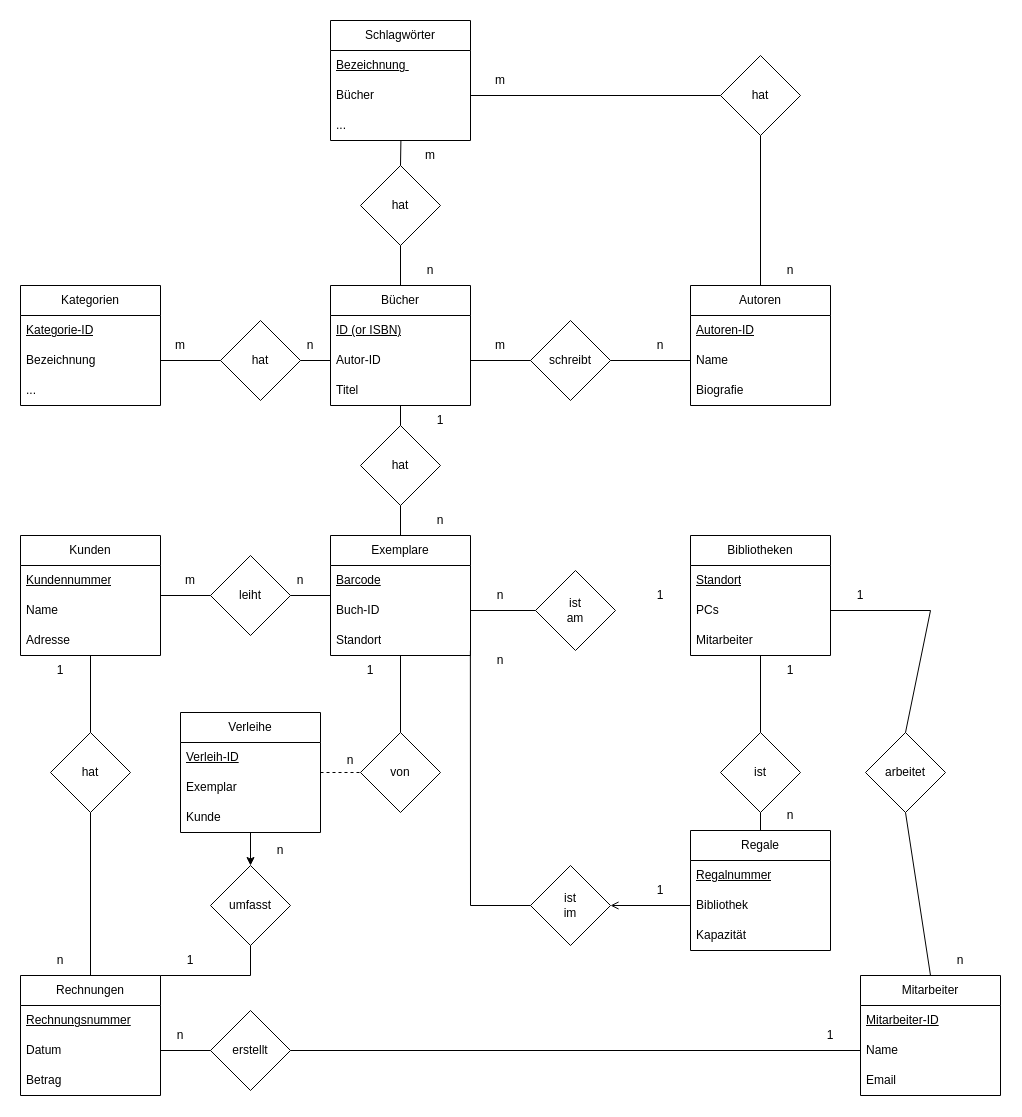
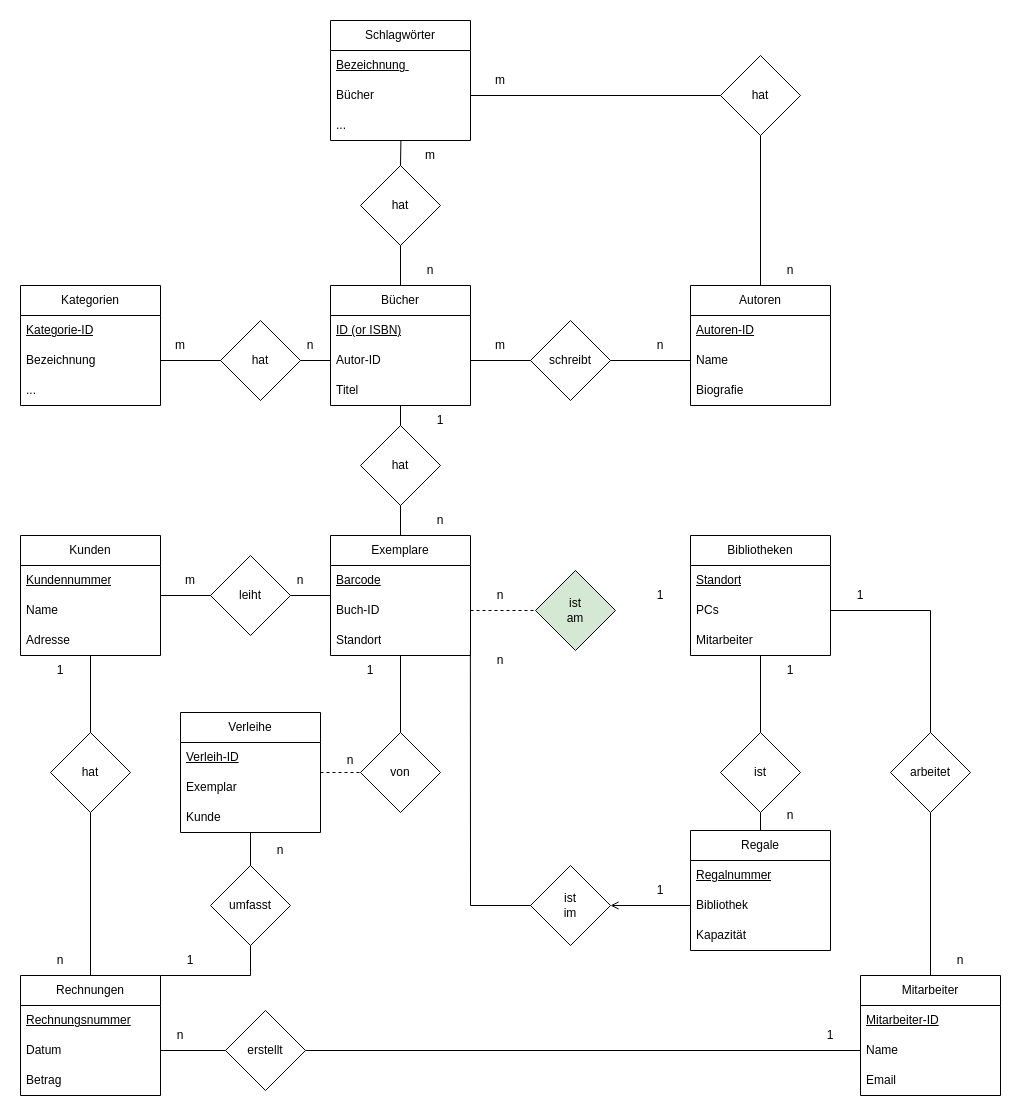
edge "Buch-ID" -- "ist am": style solid -> dashed
node "ist am": fillcolor #ffffff -> #d5e8d4
node "arbeitet": moved (906, 773) -> (931, 773)
edge "Verleihe" -> "umfasst": arrowhead classic -> none
node "erstellt": moved (251, 1051) -> (266, 1051)
